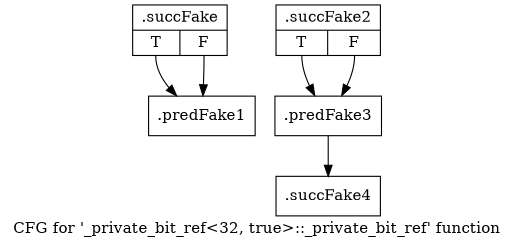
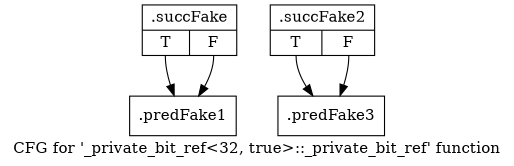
node ".succFake4": removed
